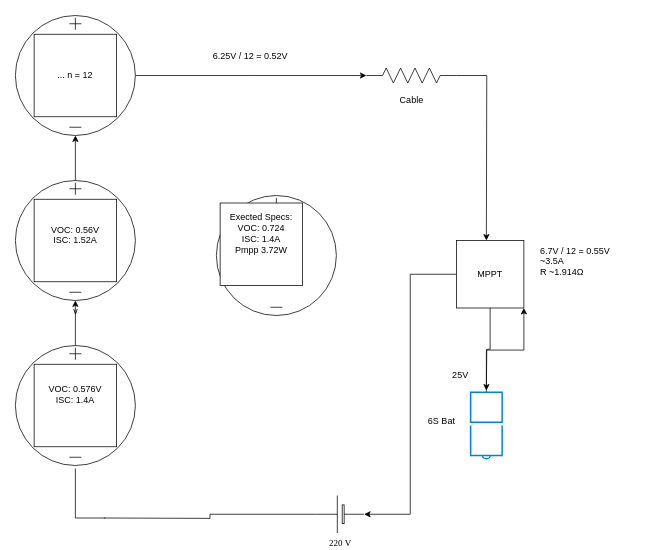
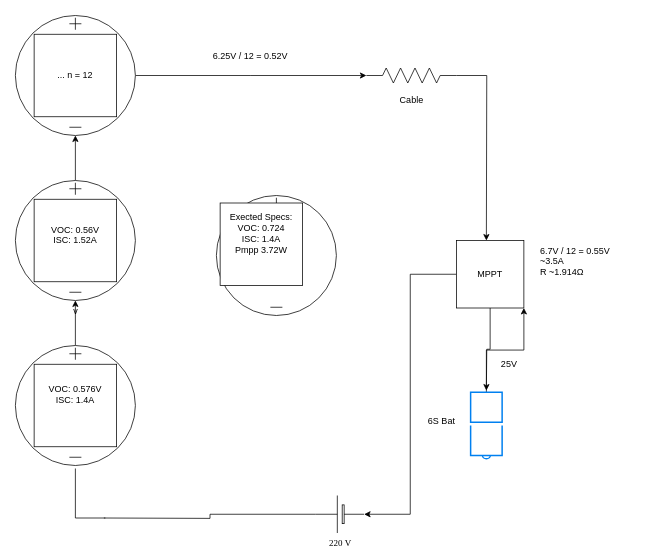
node "25V": moved (460, 375) -> (509, 364)
